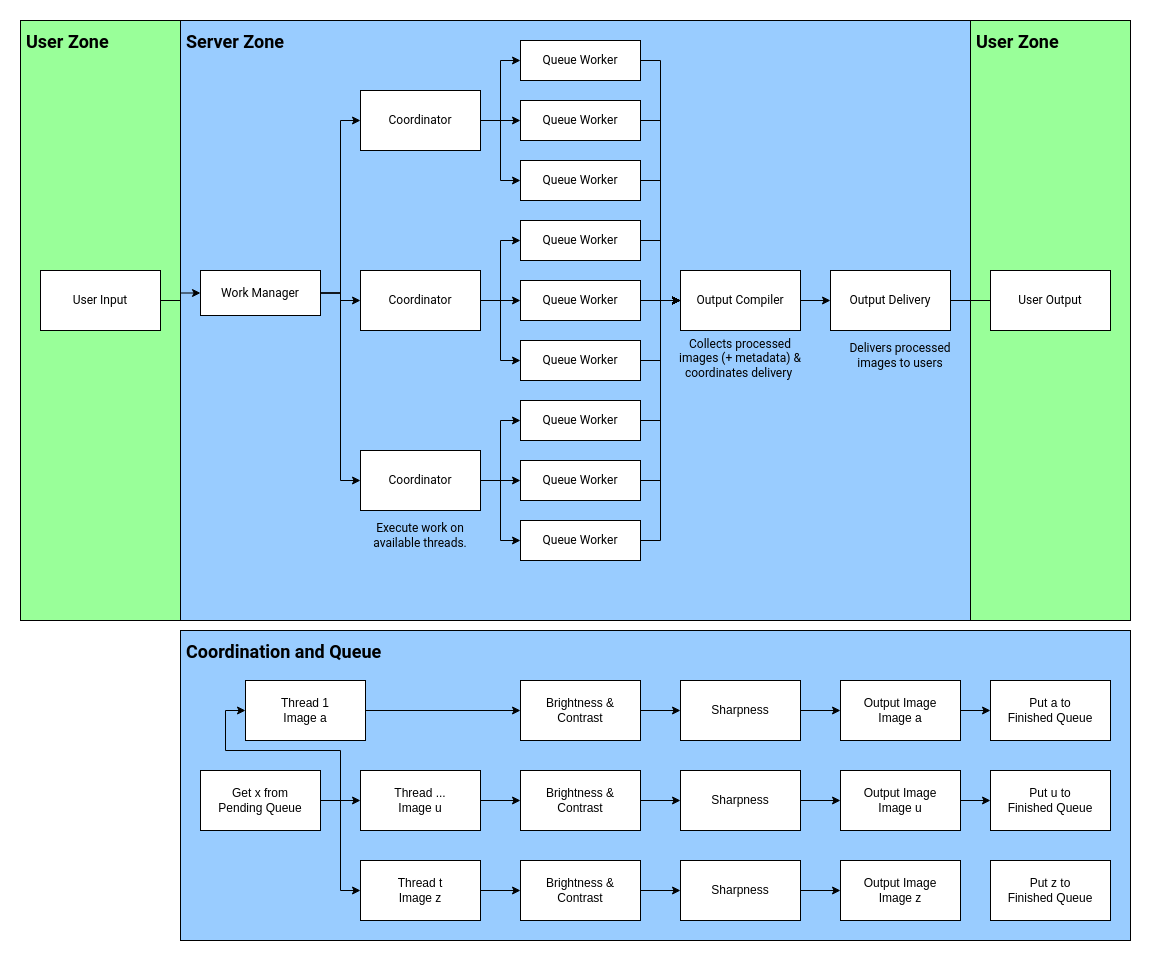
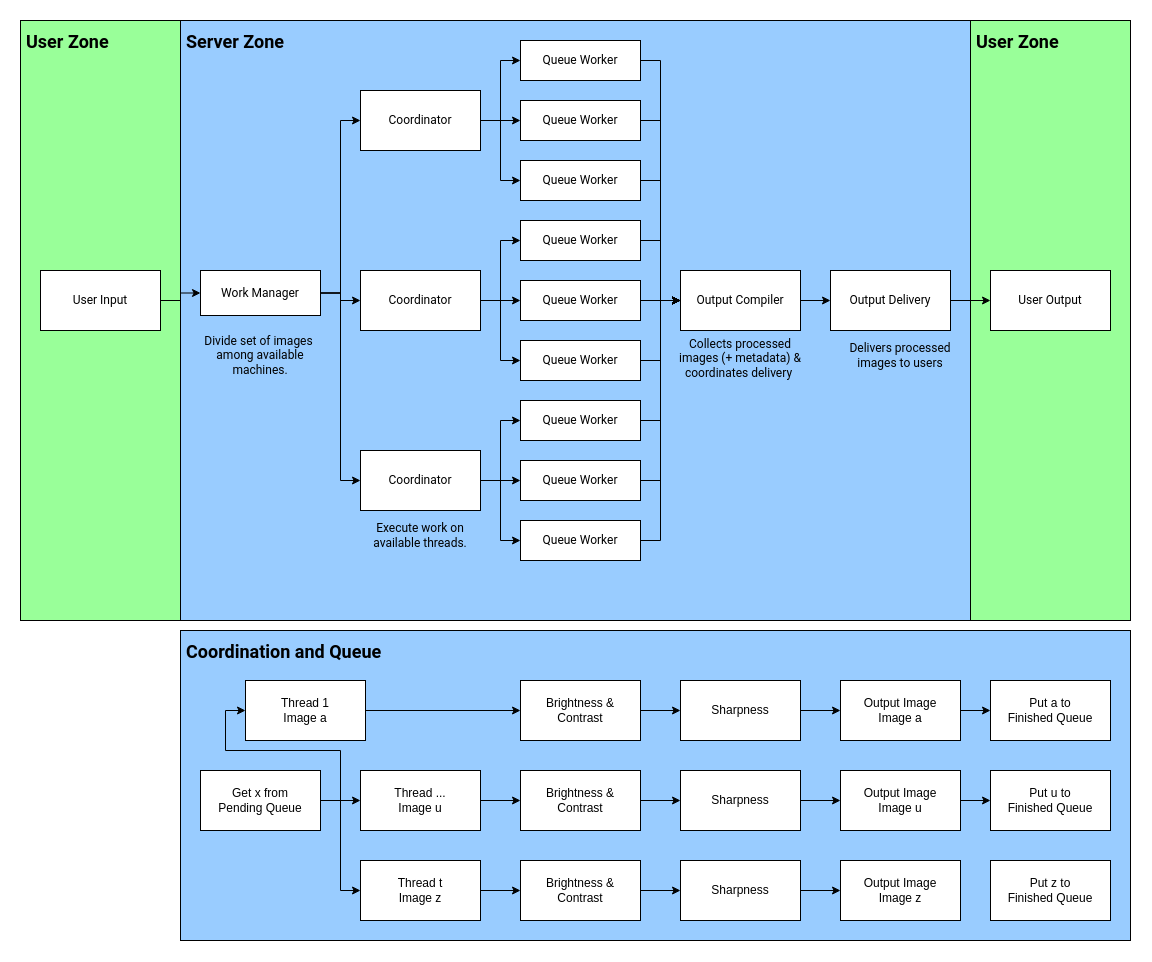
edge "Output Delivery" -- "User Output": arrowhead none -> classic
node "Divide set of images among available machines.": added
